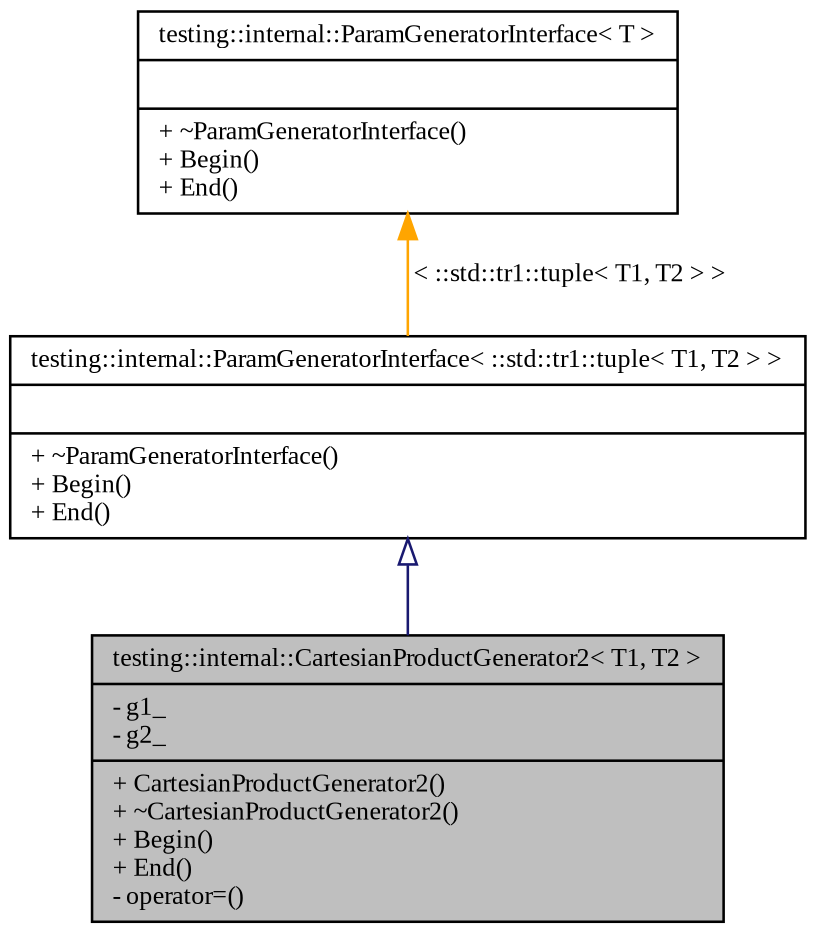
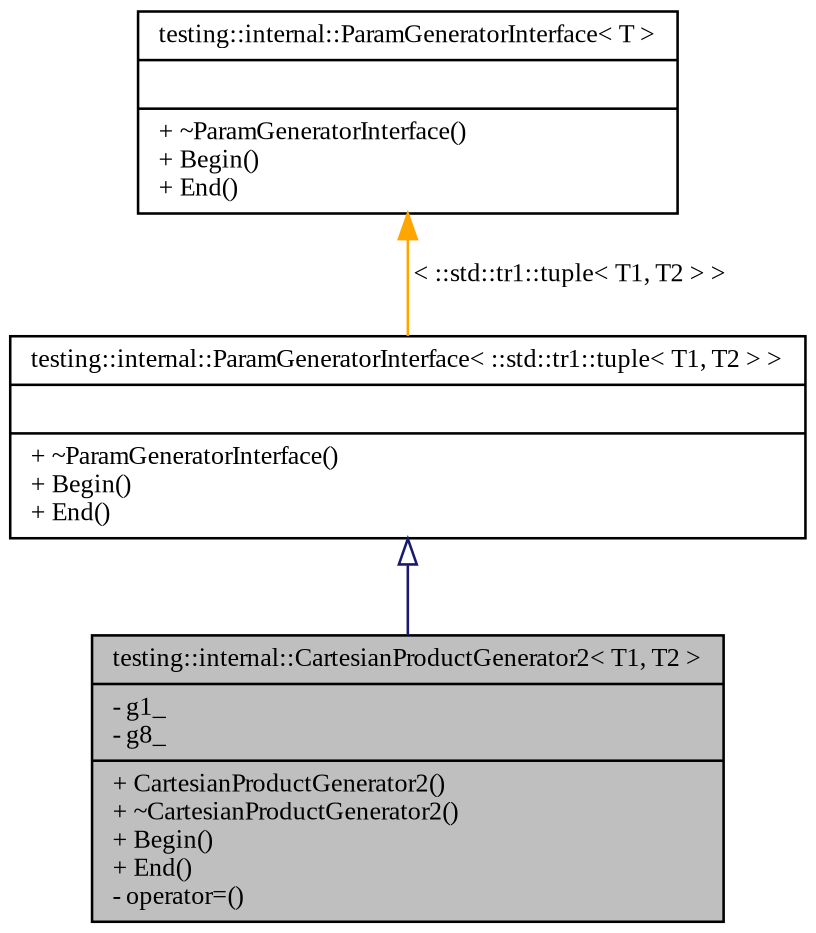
node "testing::internal::CartesianProductGenerator2< T1, T2 >": text "- g2_" -> "- g8_"
